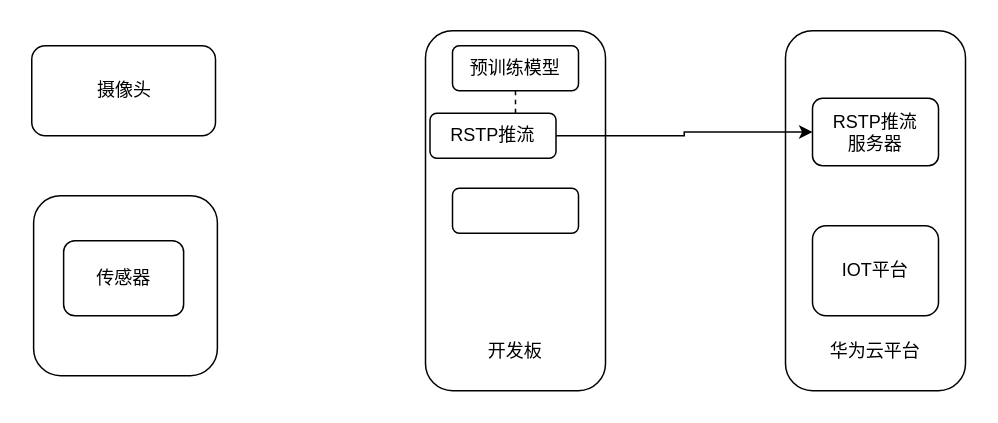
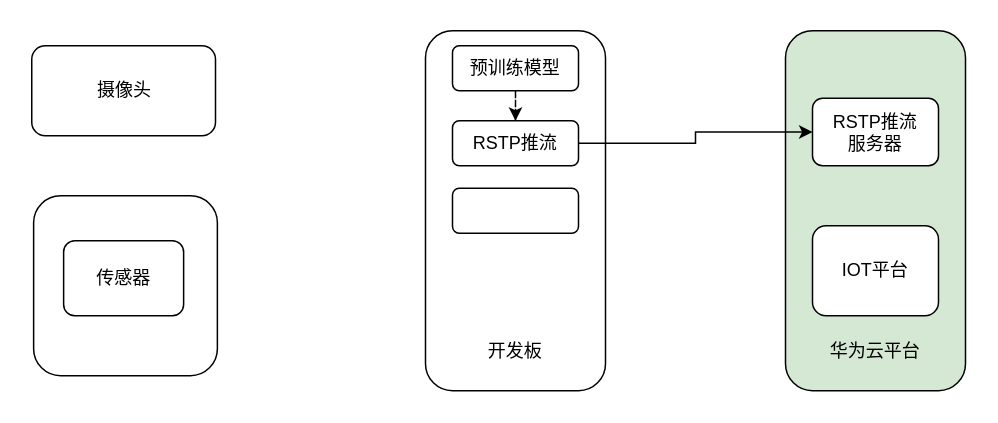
node "RSTP推流": moved (493, 136) -> (515, 143)
node "华为云平台": fillcolor #ffffff -> #d5e8d4
